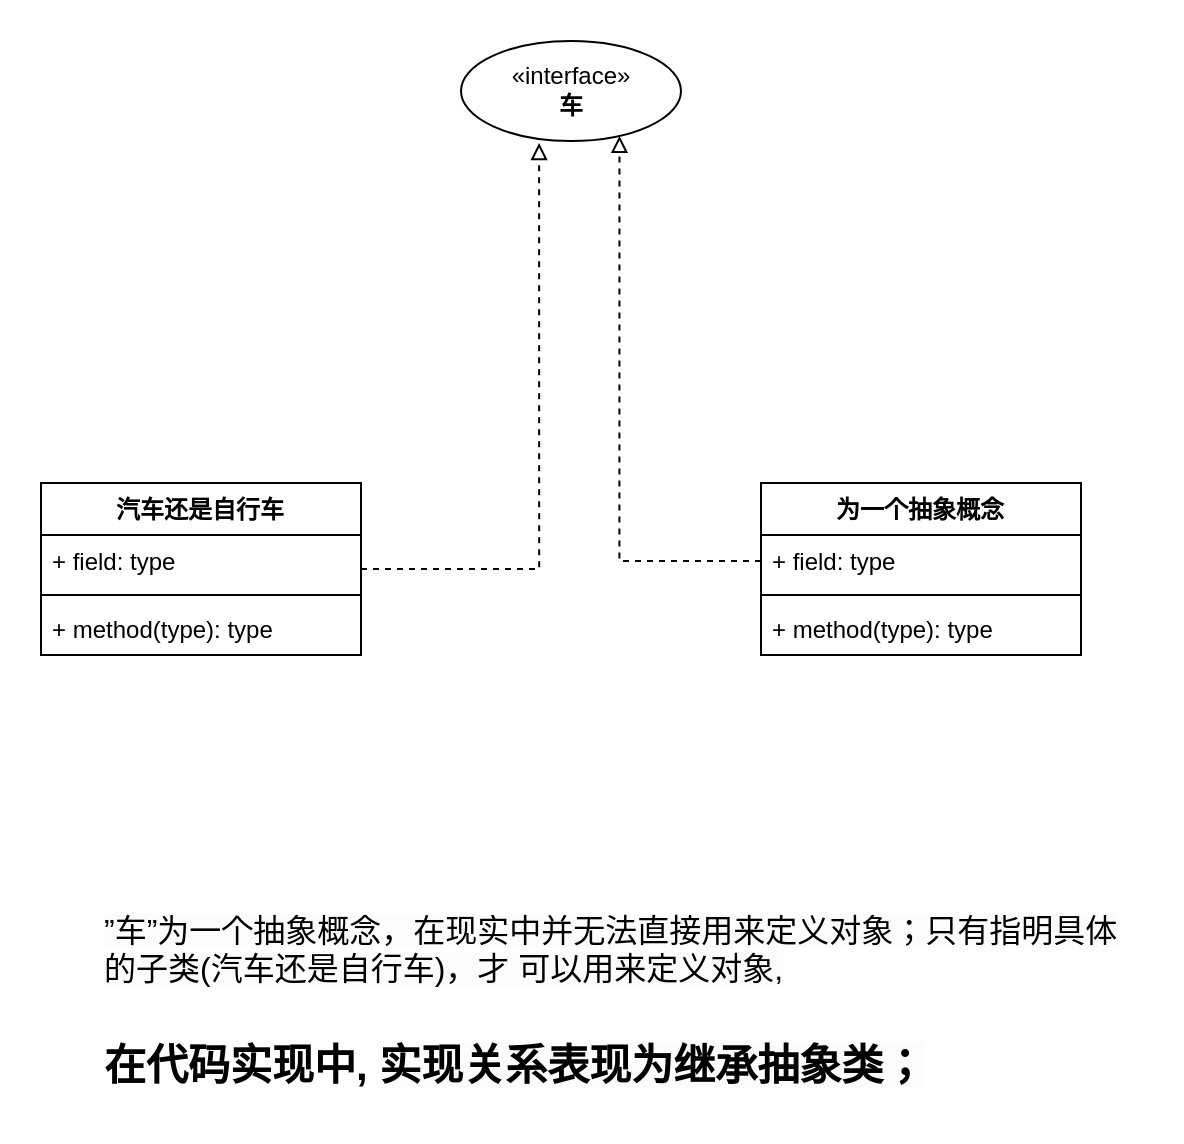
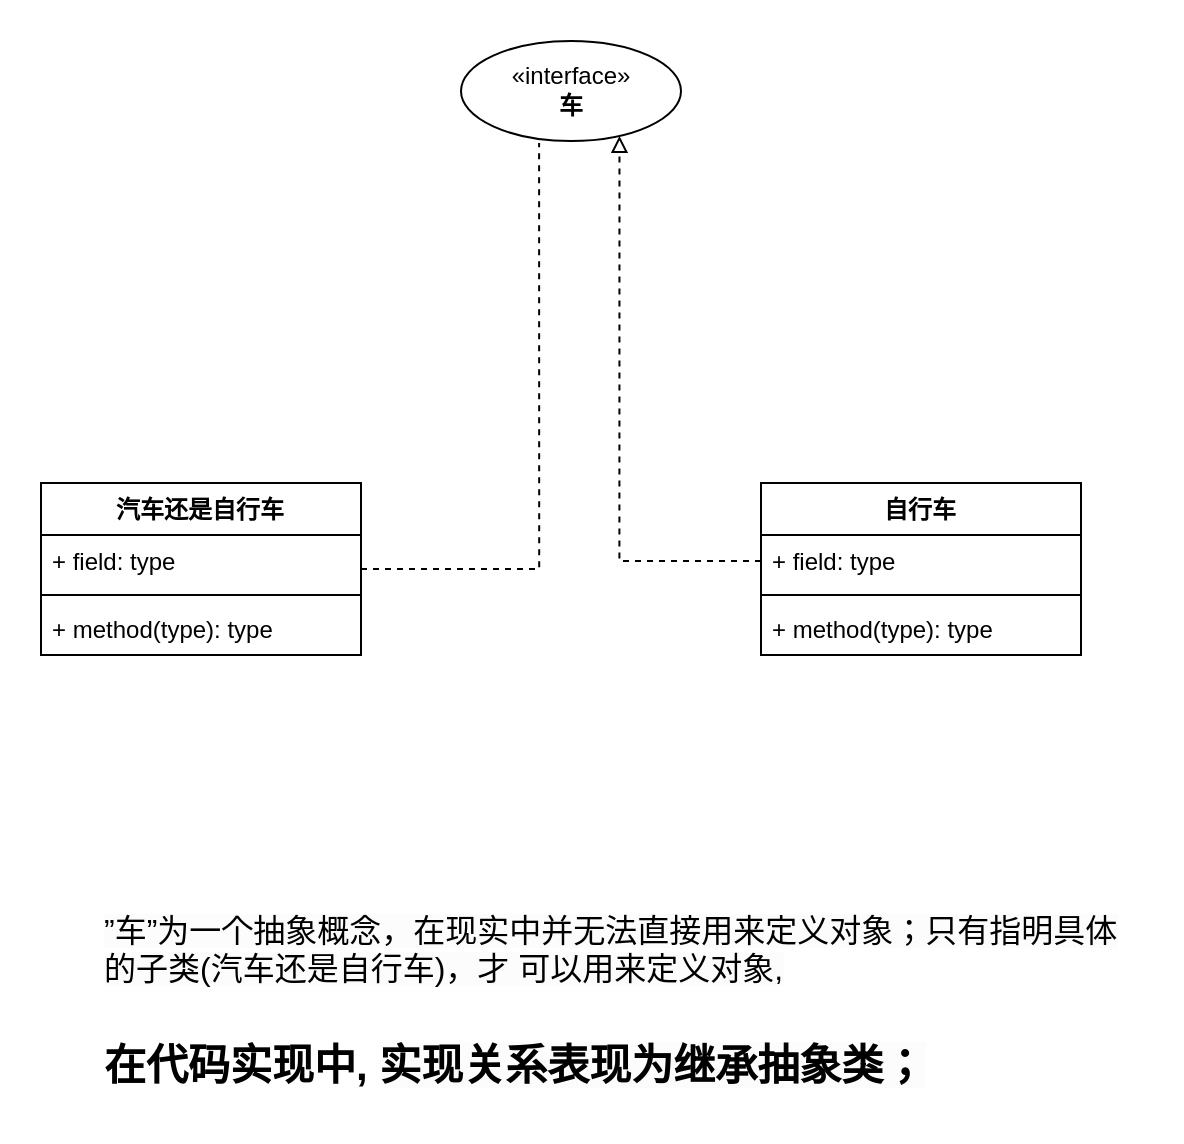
edge "汽车还是自行车" -> "«interface» 车": arrowhead block -> none
node "为一个抽象概念": label "为一个抽象概念" -> "自行车"
